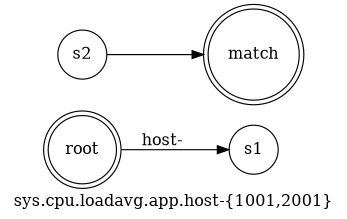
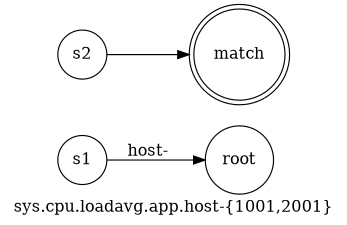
node "root": shape doublecircle -> circle
edge "root" -> "s1": reversed
